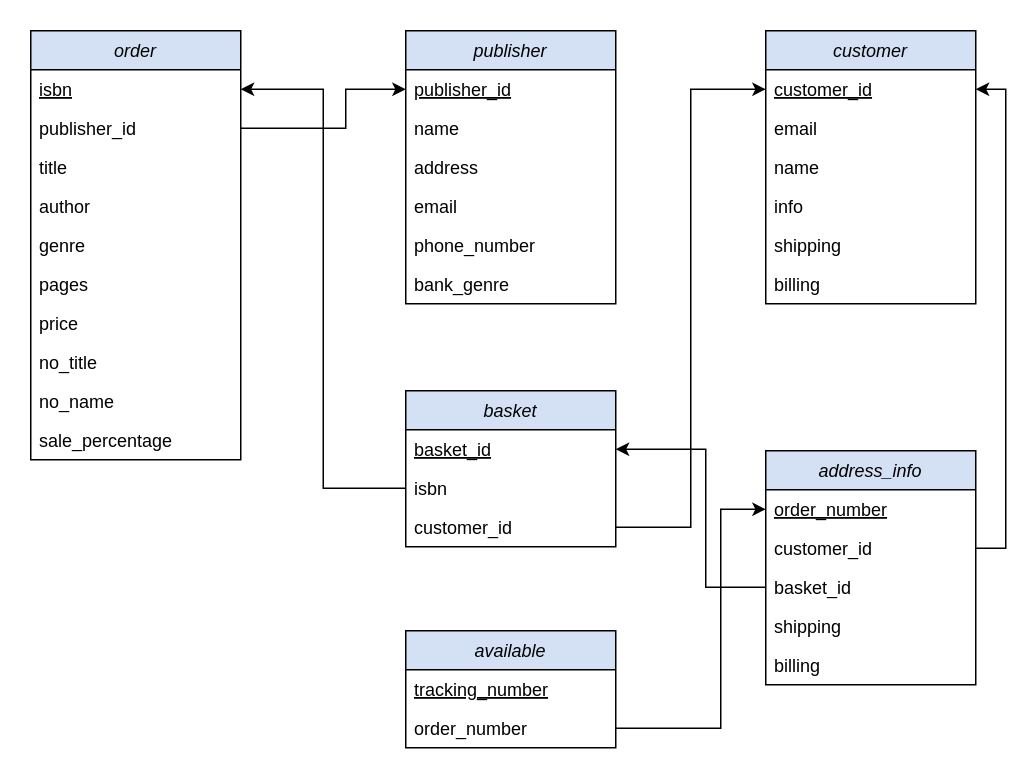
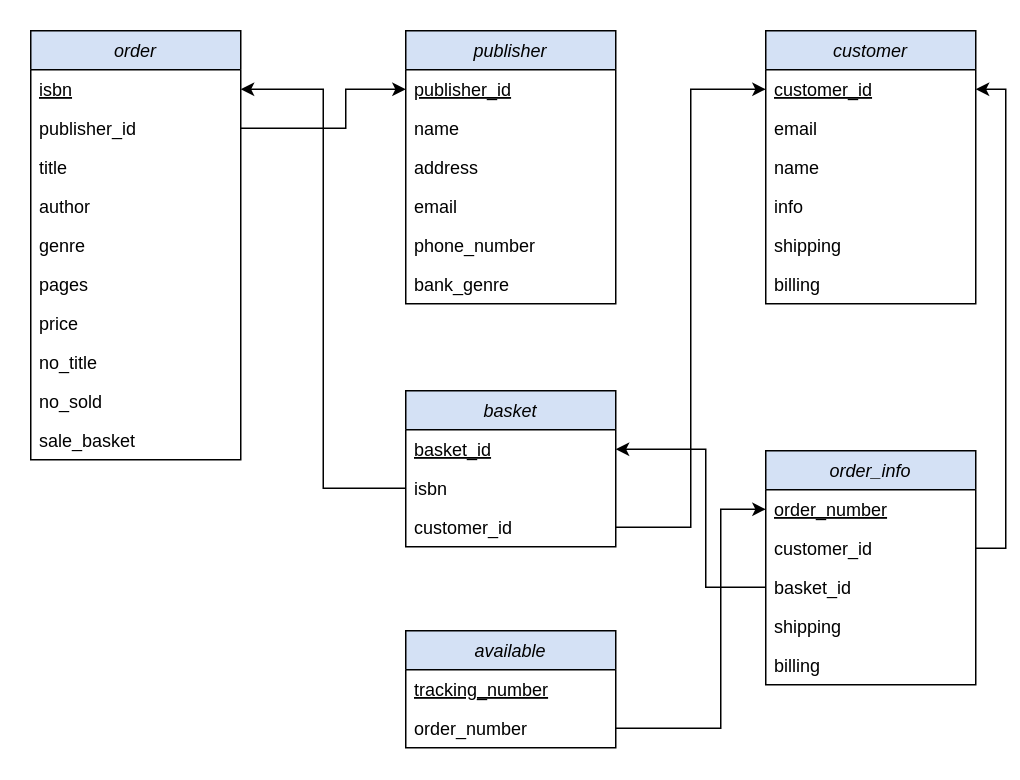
node "no_name": label "no_name" -> "no_sold"
node "sale_percentage": label "sale_percentage" -> "sale_basket"
node "address_info": label "address_info" -> "order_info"
